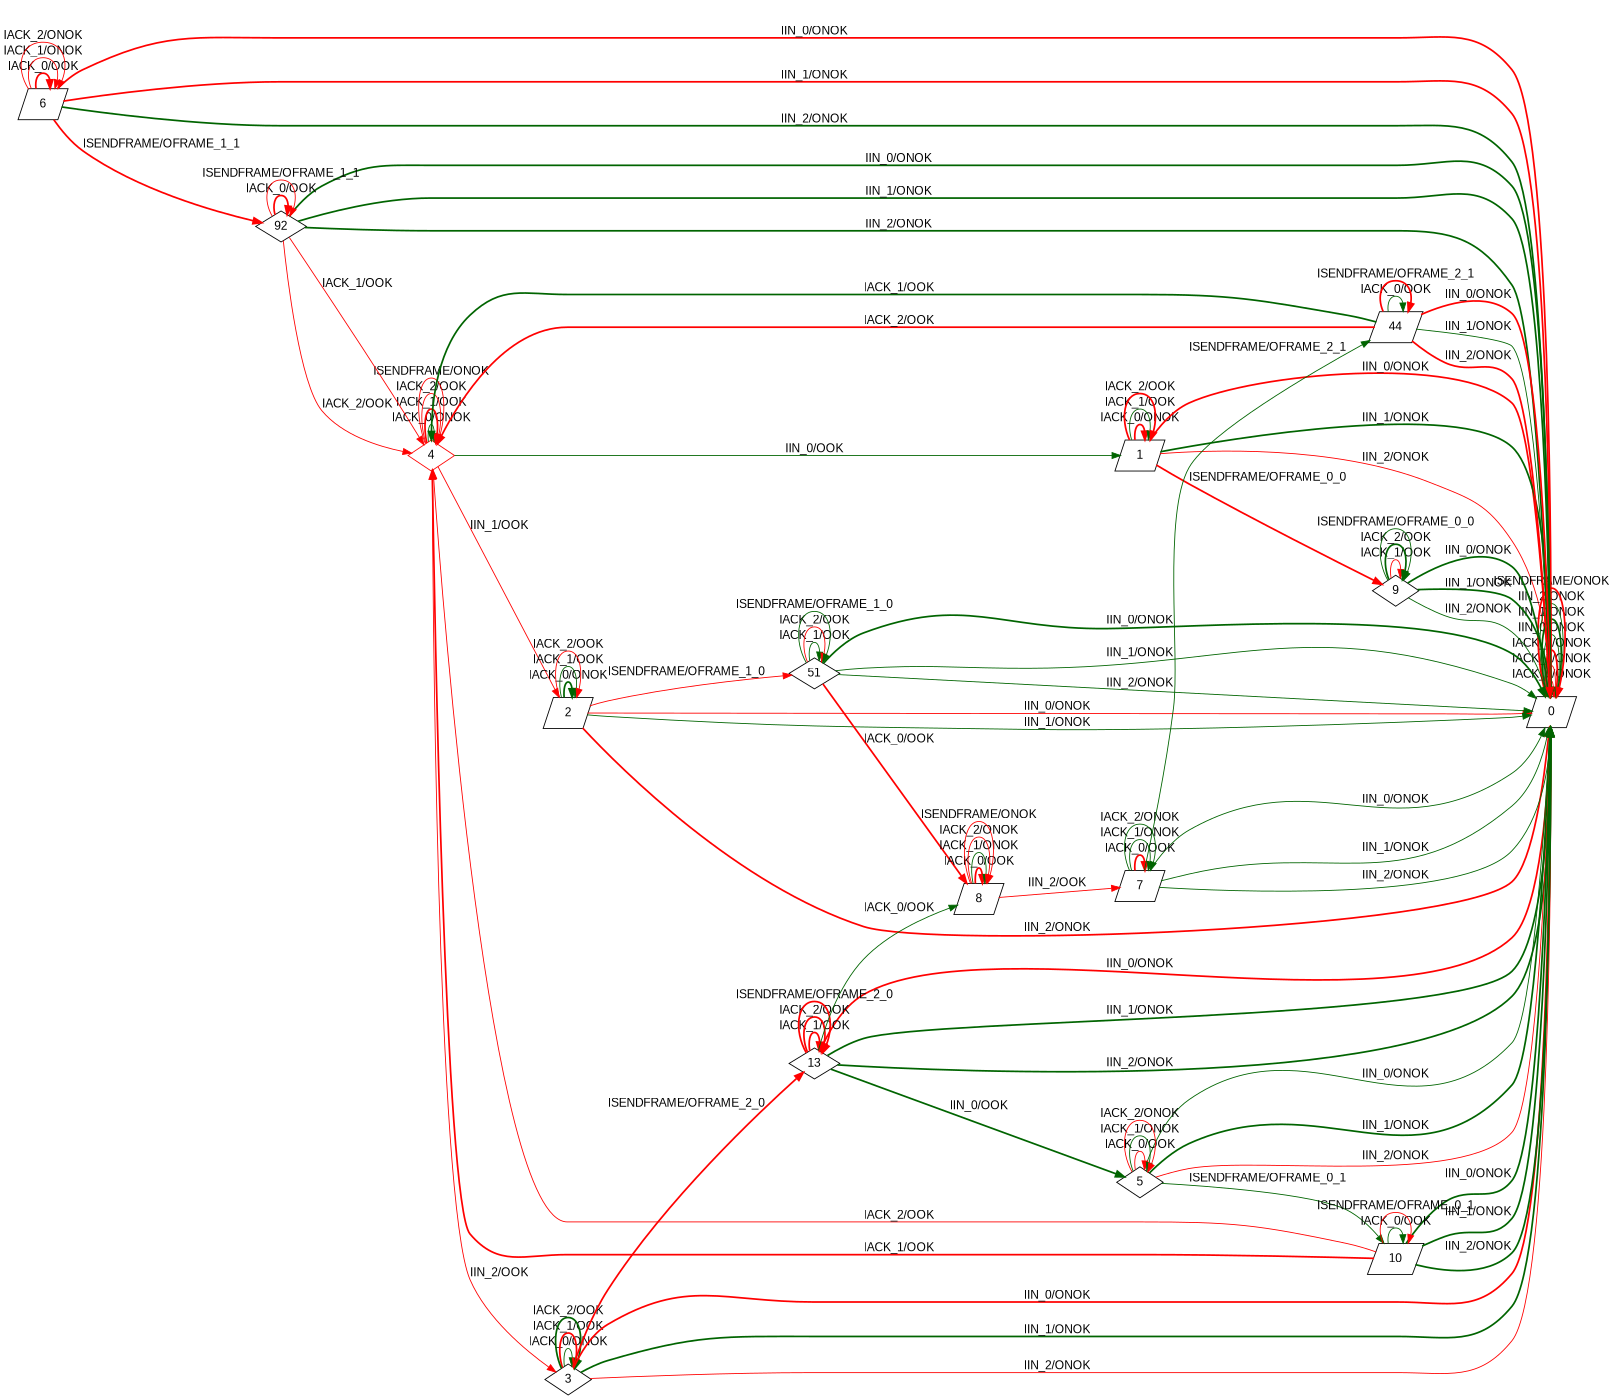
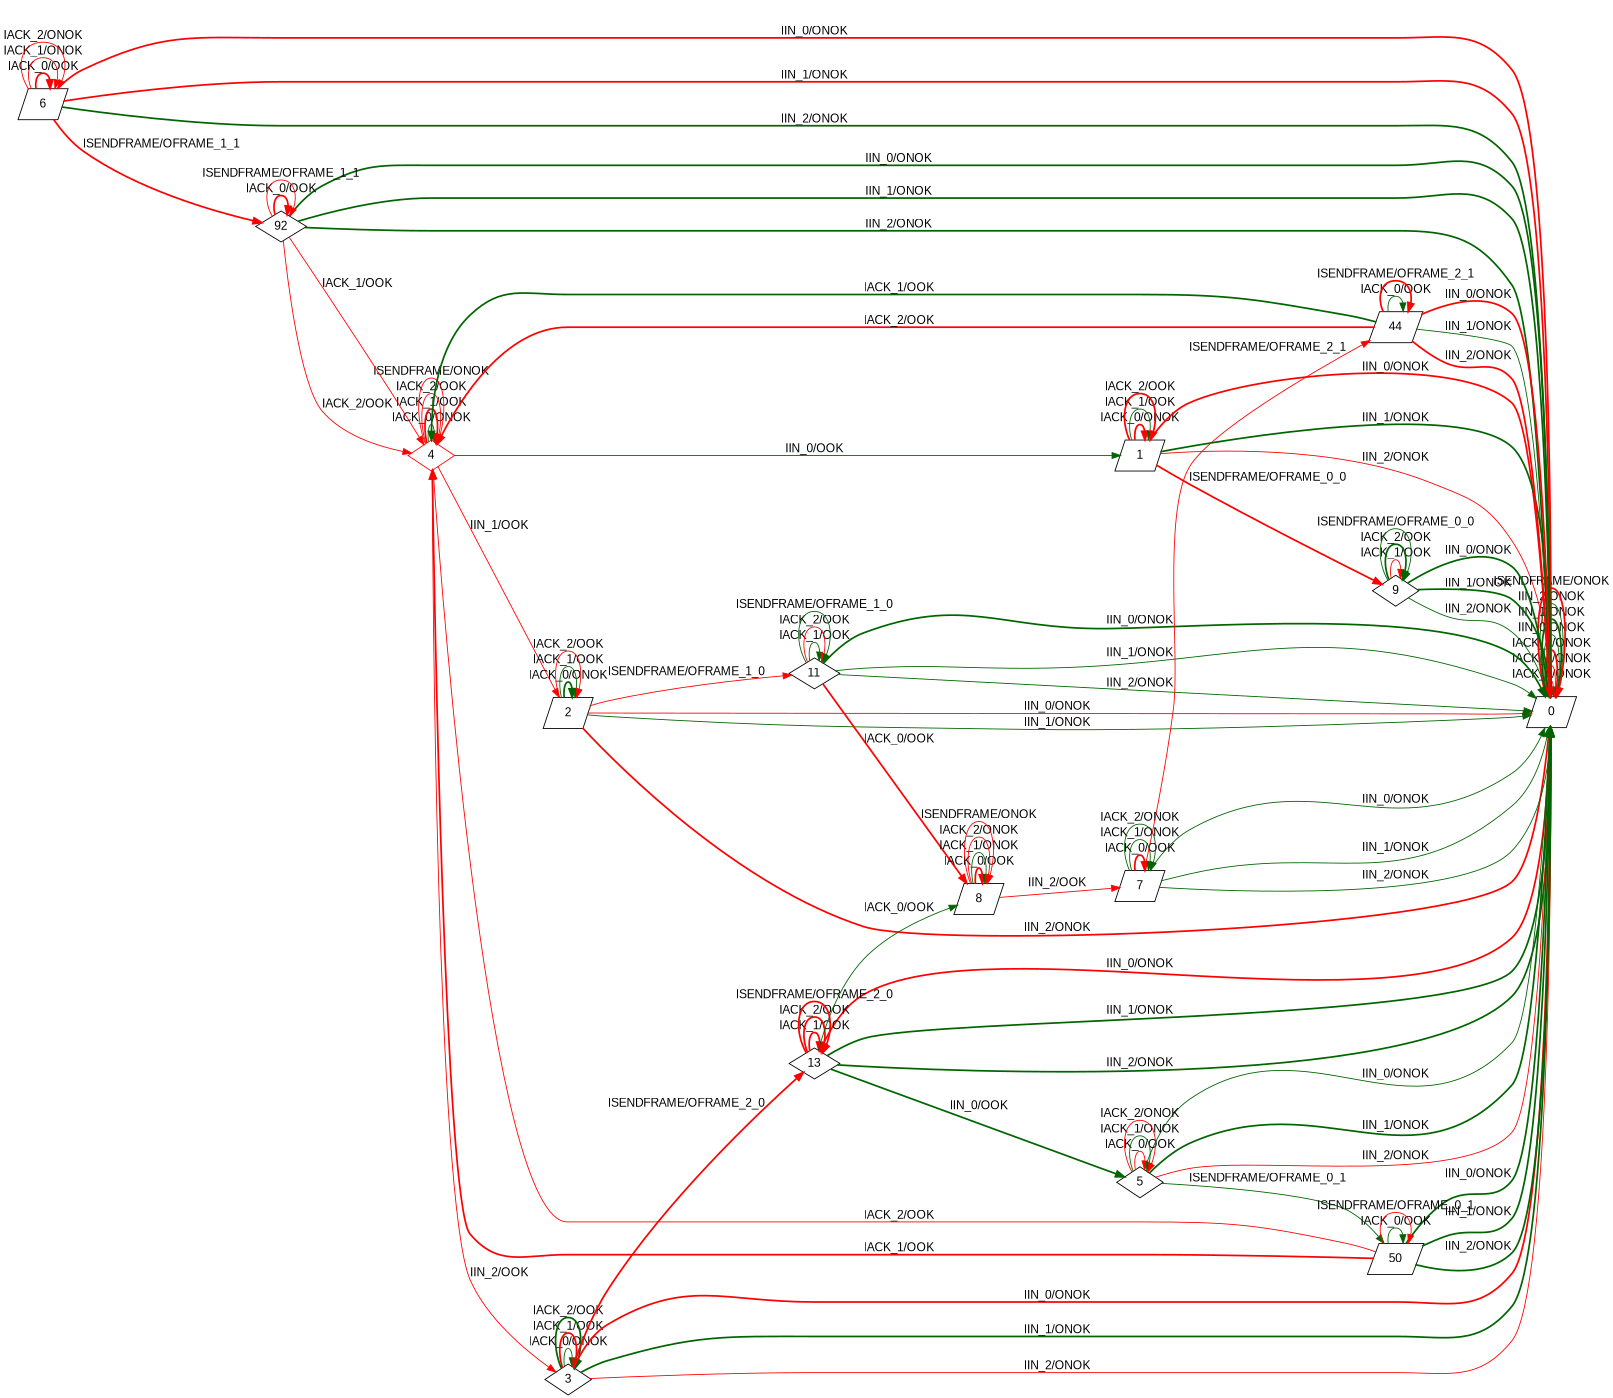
edge "7" -> "44": color darkgreen -> red
node "51": label "51" -> "11"
node "10": label "10" -> "50"
